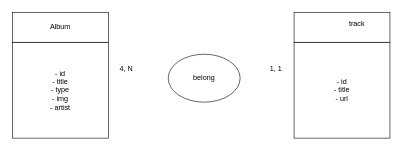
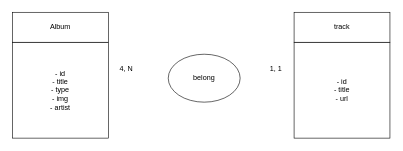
node "track": moved (357, 24) -> (342, 27)
